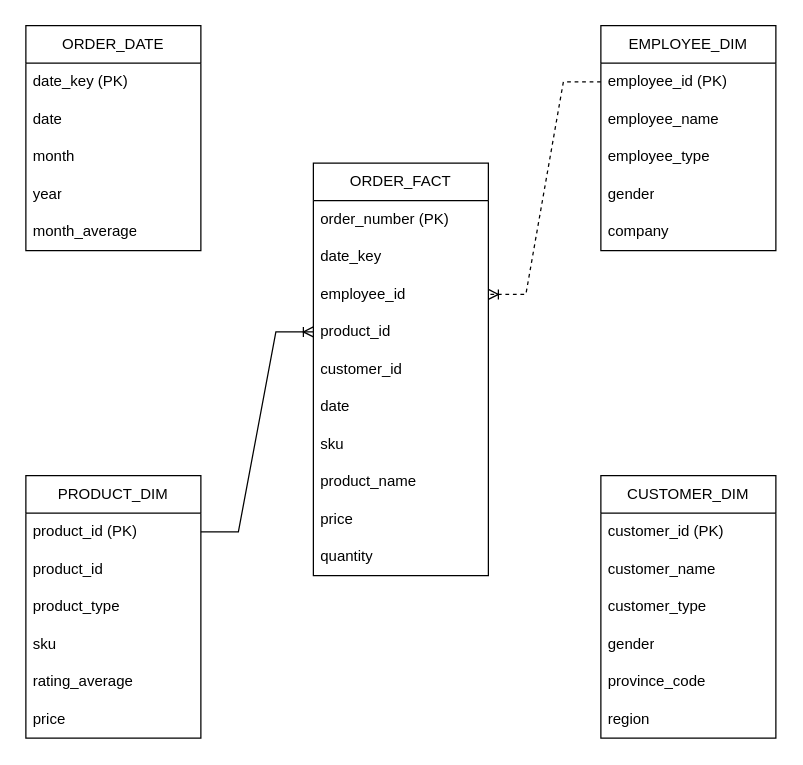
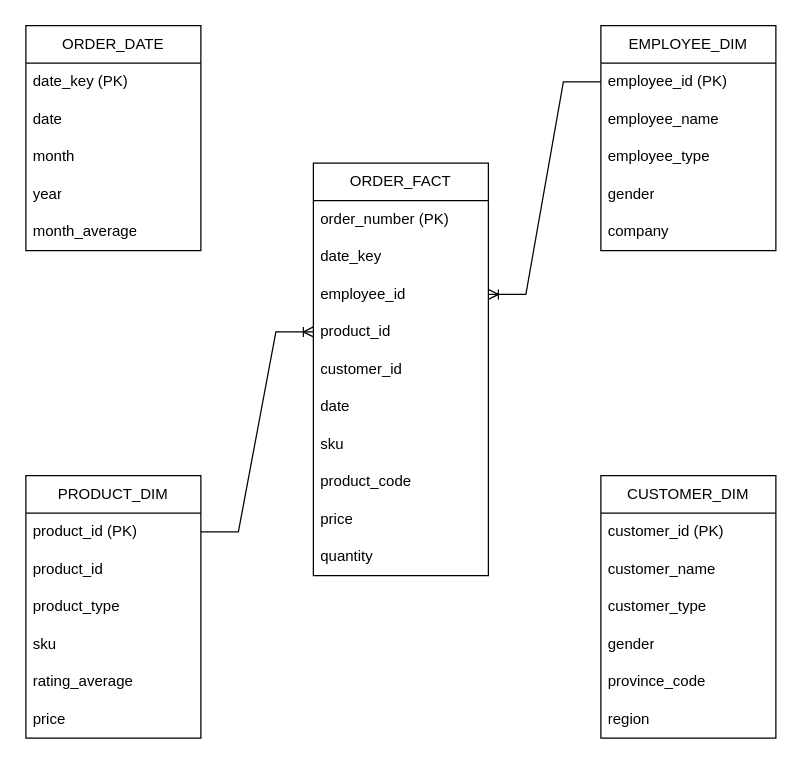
edge "employee_id (PK)" -> "employee_id": style dashed -> solid
node "product_name": label "product_name" -> "product_code"
